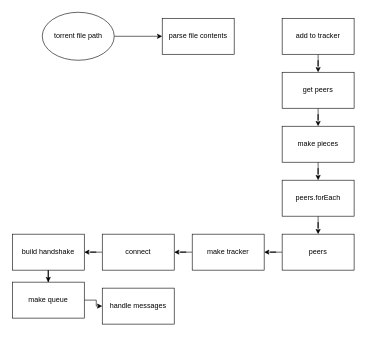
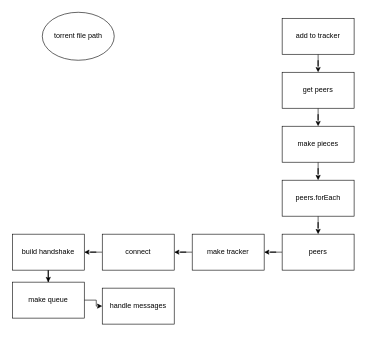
edge "torrent file path" -> "parse file contents": removed
node "parse file contents": removed
